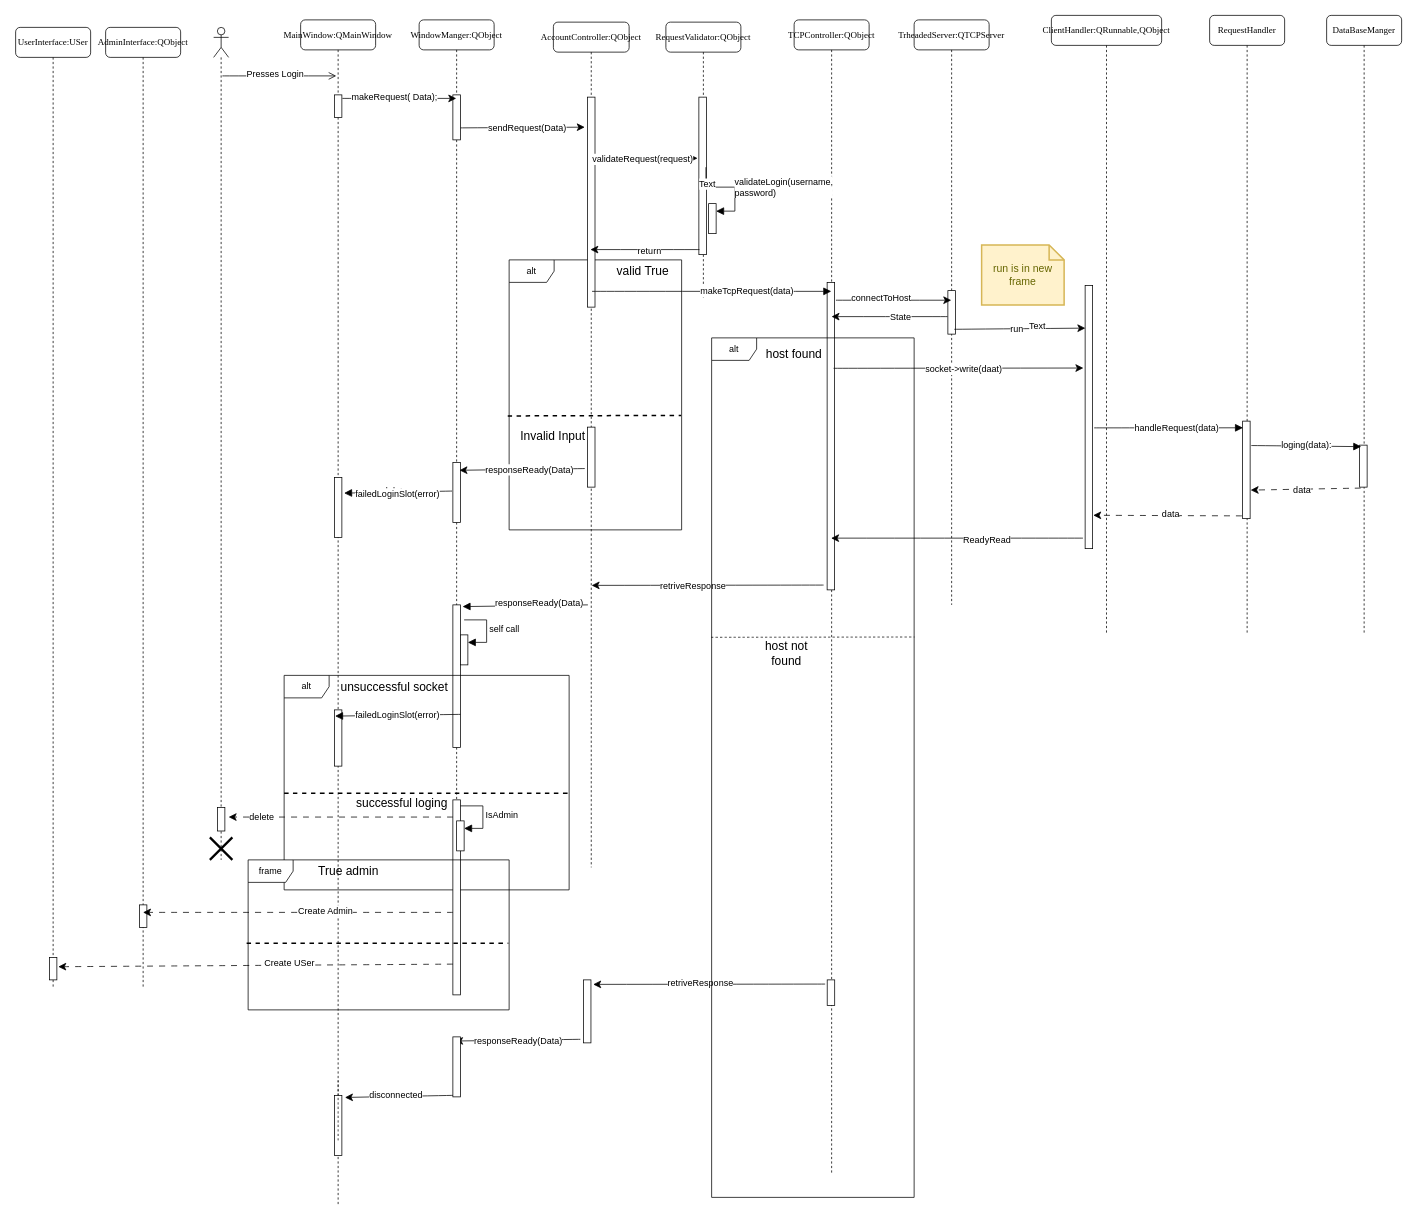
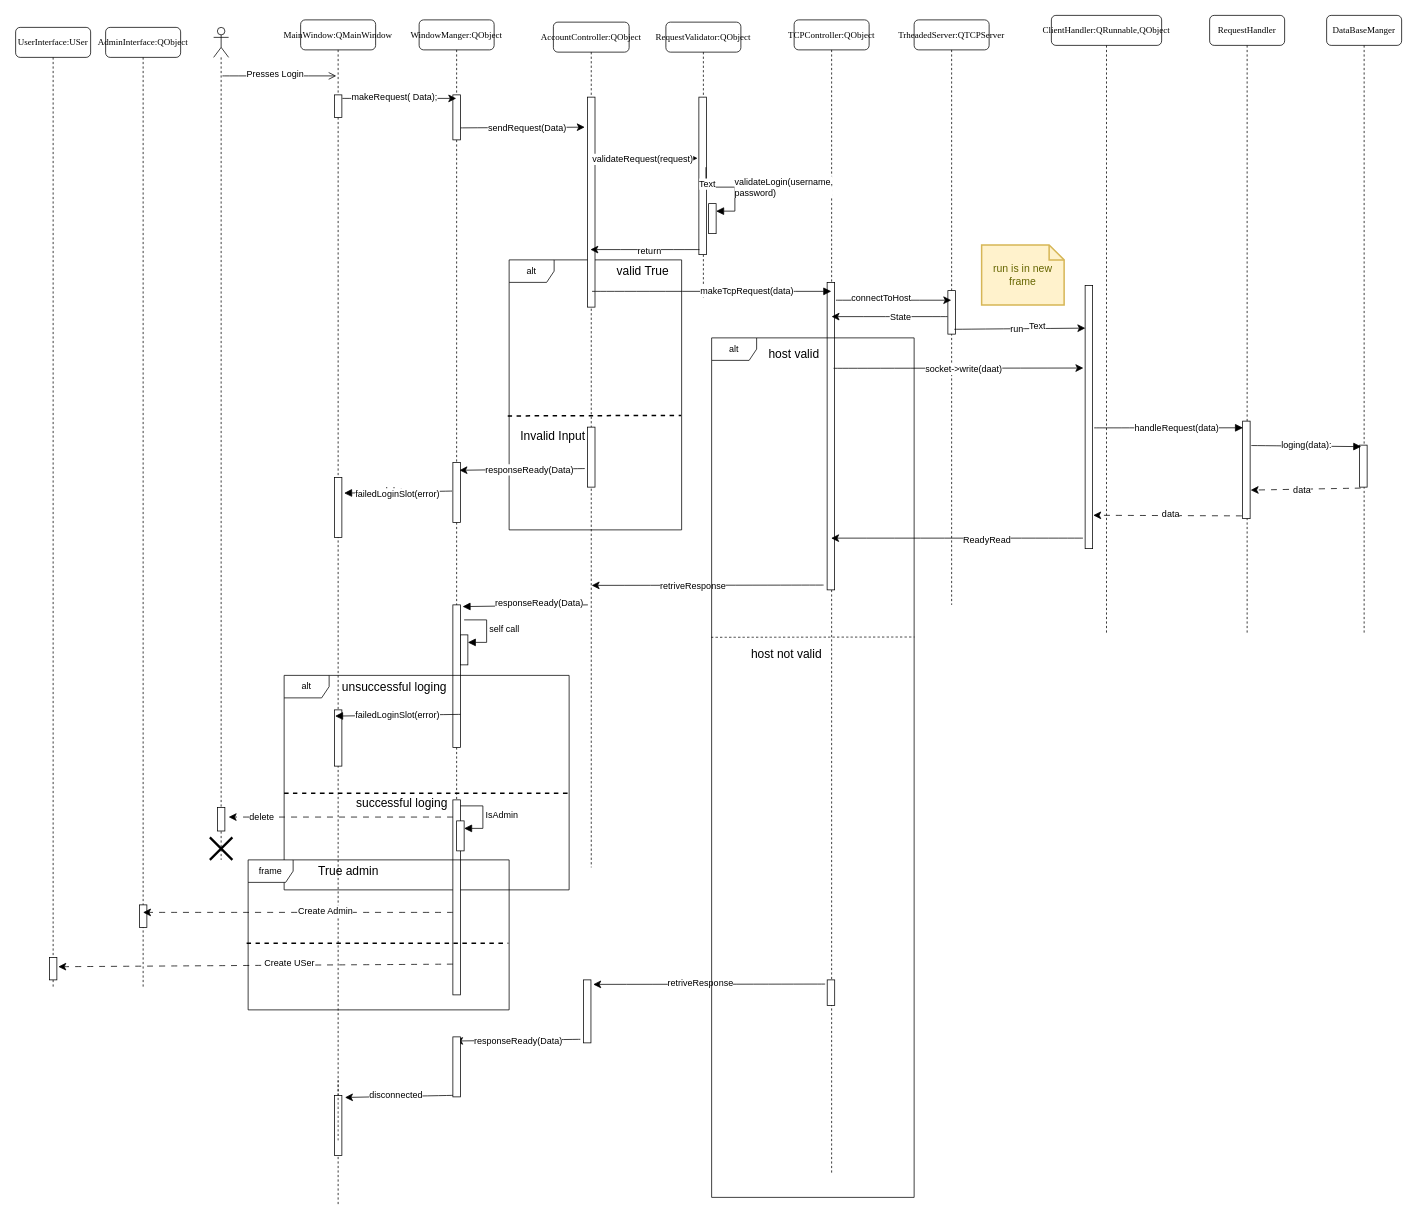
node "host found": label "host found" -> "host valid"
node "host not found": label "host not found" -> "host not valid"
node "unsuccessful socket": label "unsuccessful socket" -> "unsuccessful loging"
